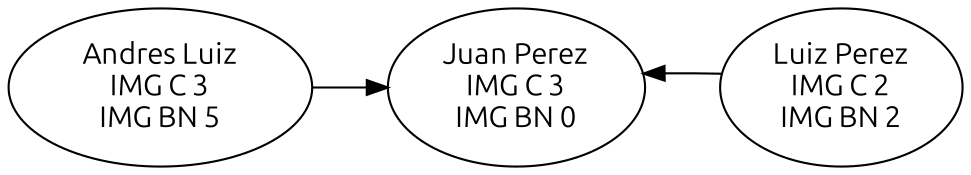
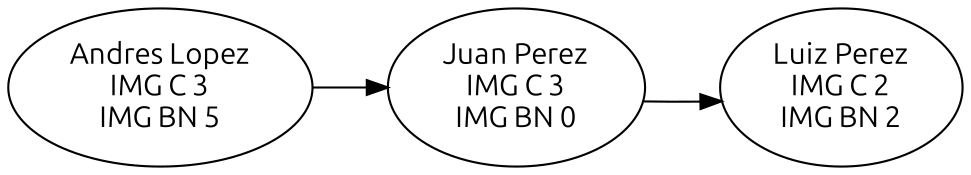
edge "Luiz Perez IMG C 2 IMG BN 2" -> "Juan Perez IMG C 3 IMG BN 0": reversed
node "Andres Luiz IMG C 3 IMG BN 5": label "Andres Luiz IMG C 3 IMG BN 5" -> "Andres Lopez IMG C 3 IMG BN 5"
